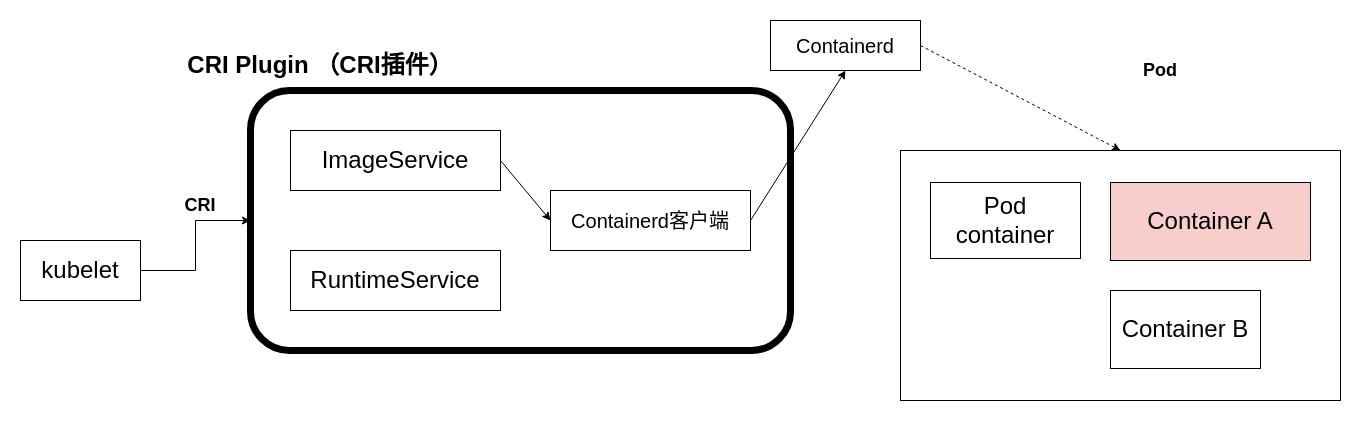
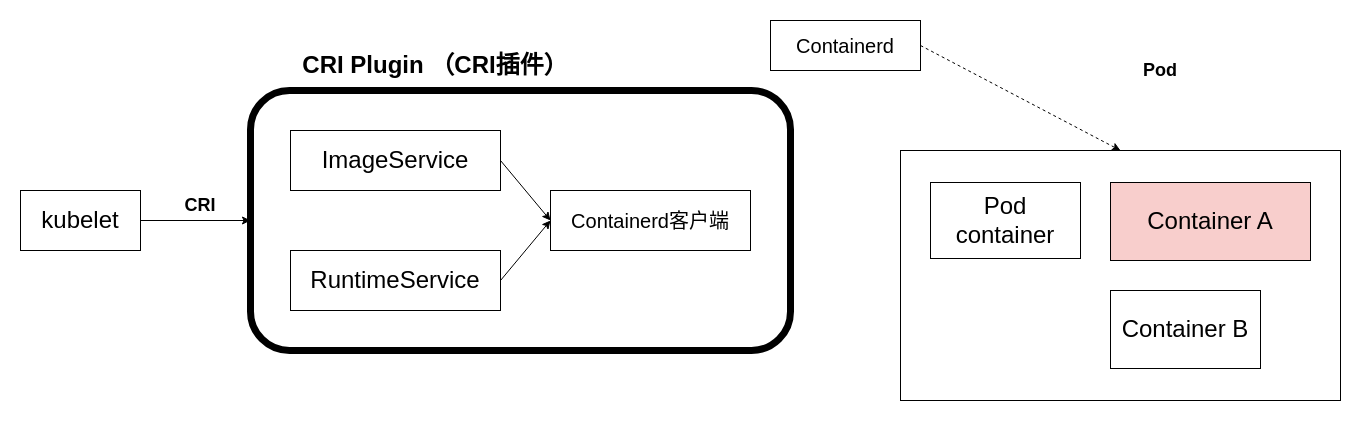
node "CRI Plugin （CRI插件）": moved (321, 66) -> (436, 66)
edge "Containerd客户端" -> "Containerd": removed
edge "RuntimeService" -> "Containerd客户端": added
node "kubelet": moved (81, 271) -> (81, 221)
